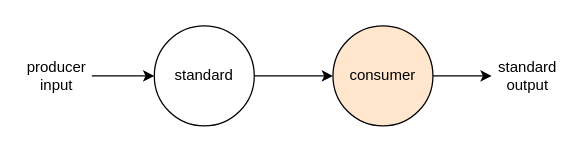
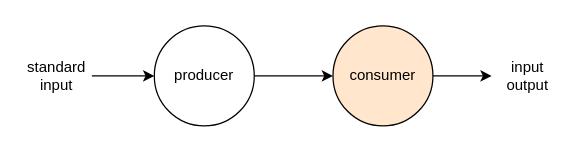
node "producer input": label "producer input" -> "standard input"
node "standard": label "standard" -> "producer"
node "standard output": label "standard output" -> "input output"
